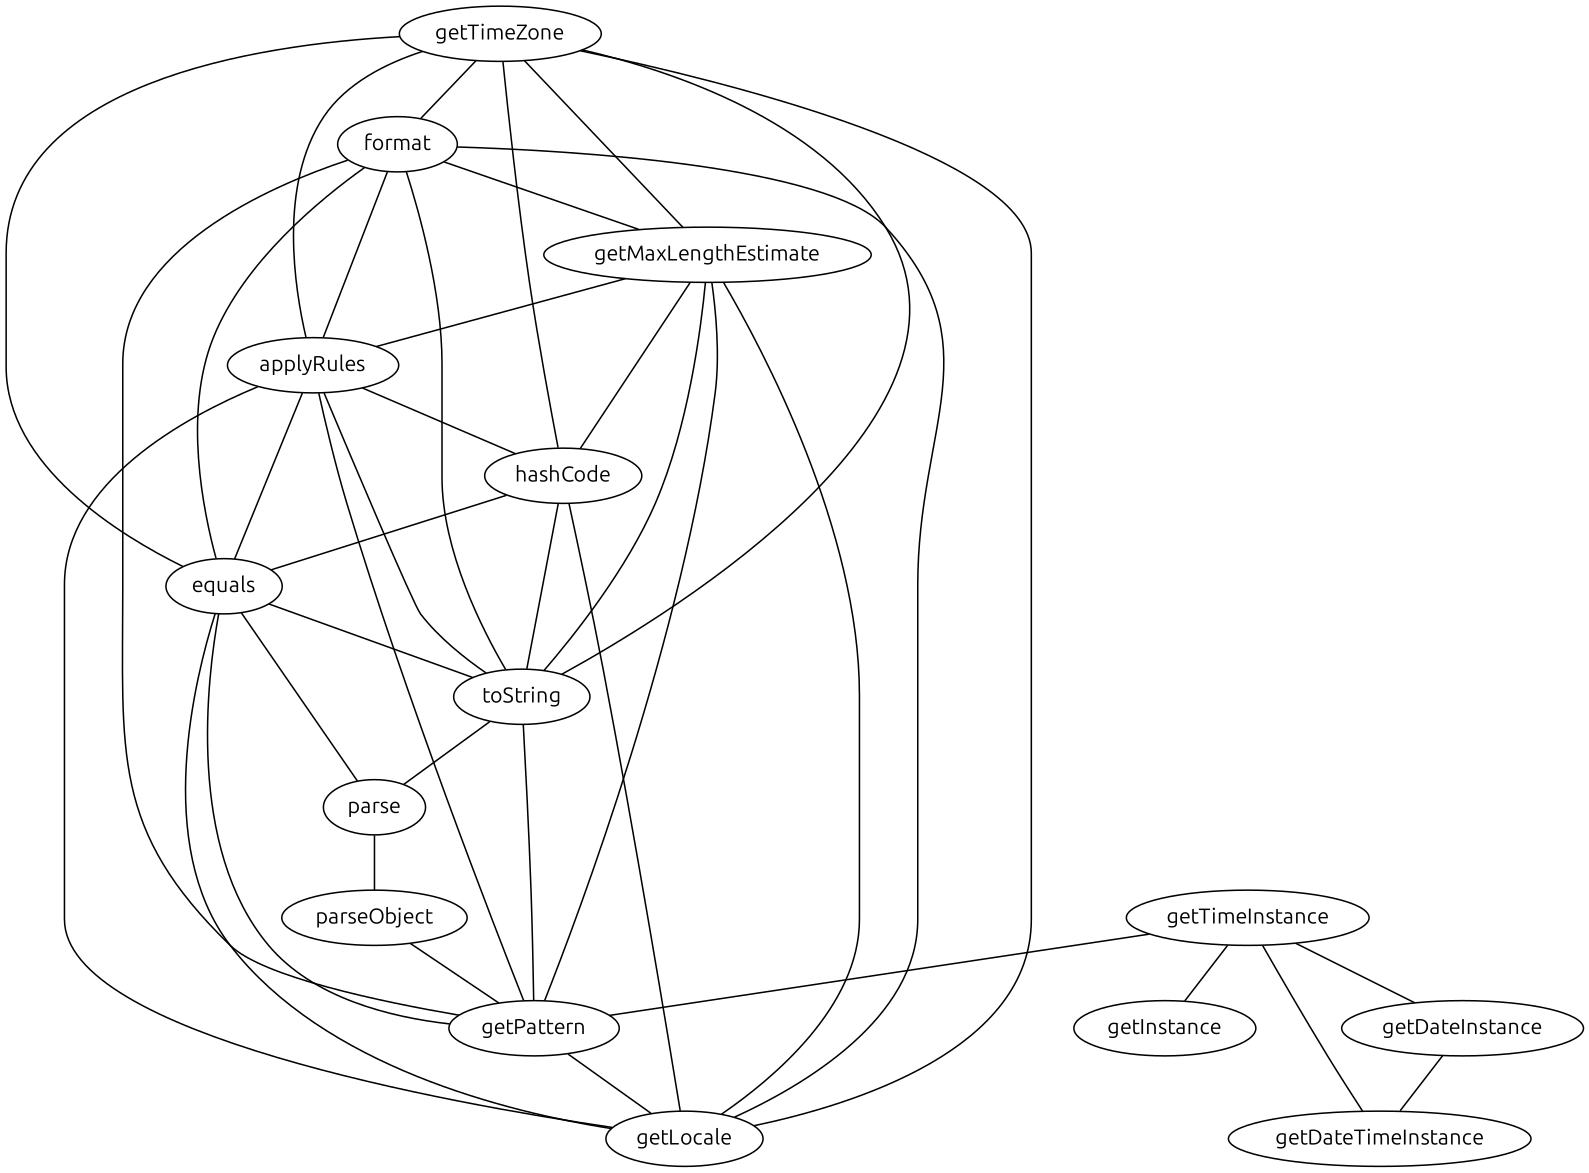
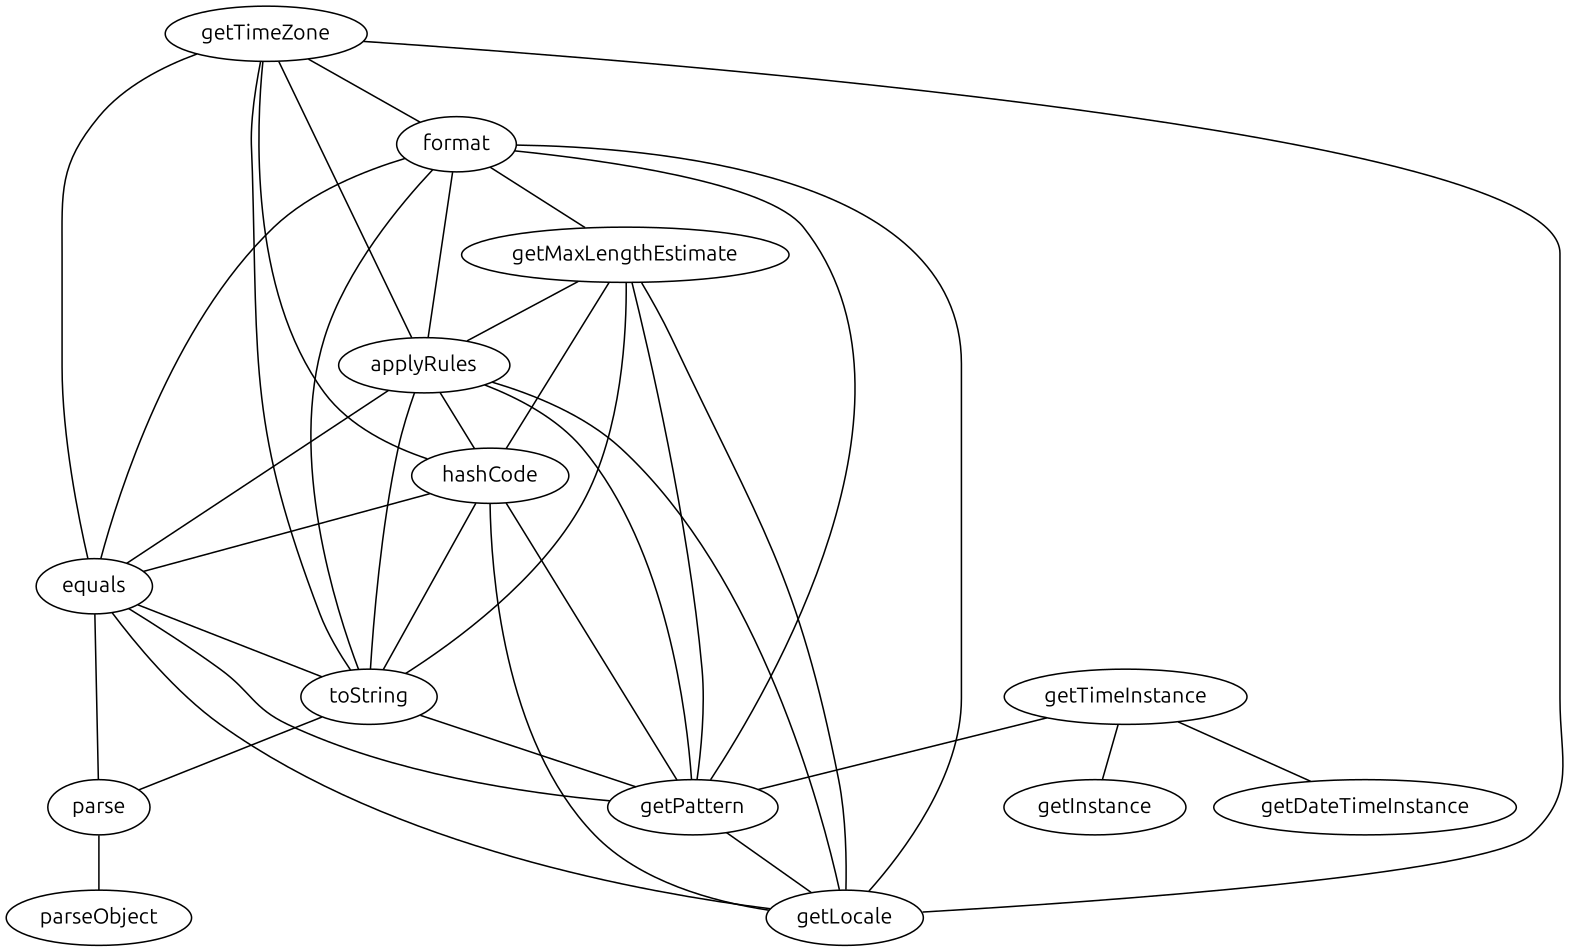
edge "getTimeZone" -- "getMaxLengthEstimate": removed
edge "parseObject" -- "getPattern": now "hashCode" -- "getPattern"
node "getDateInstance": removed
